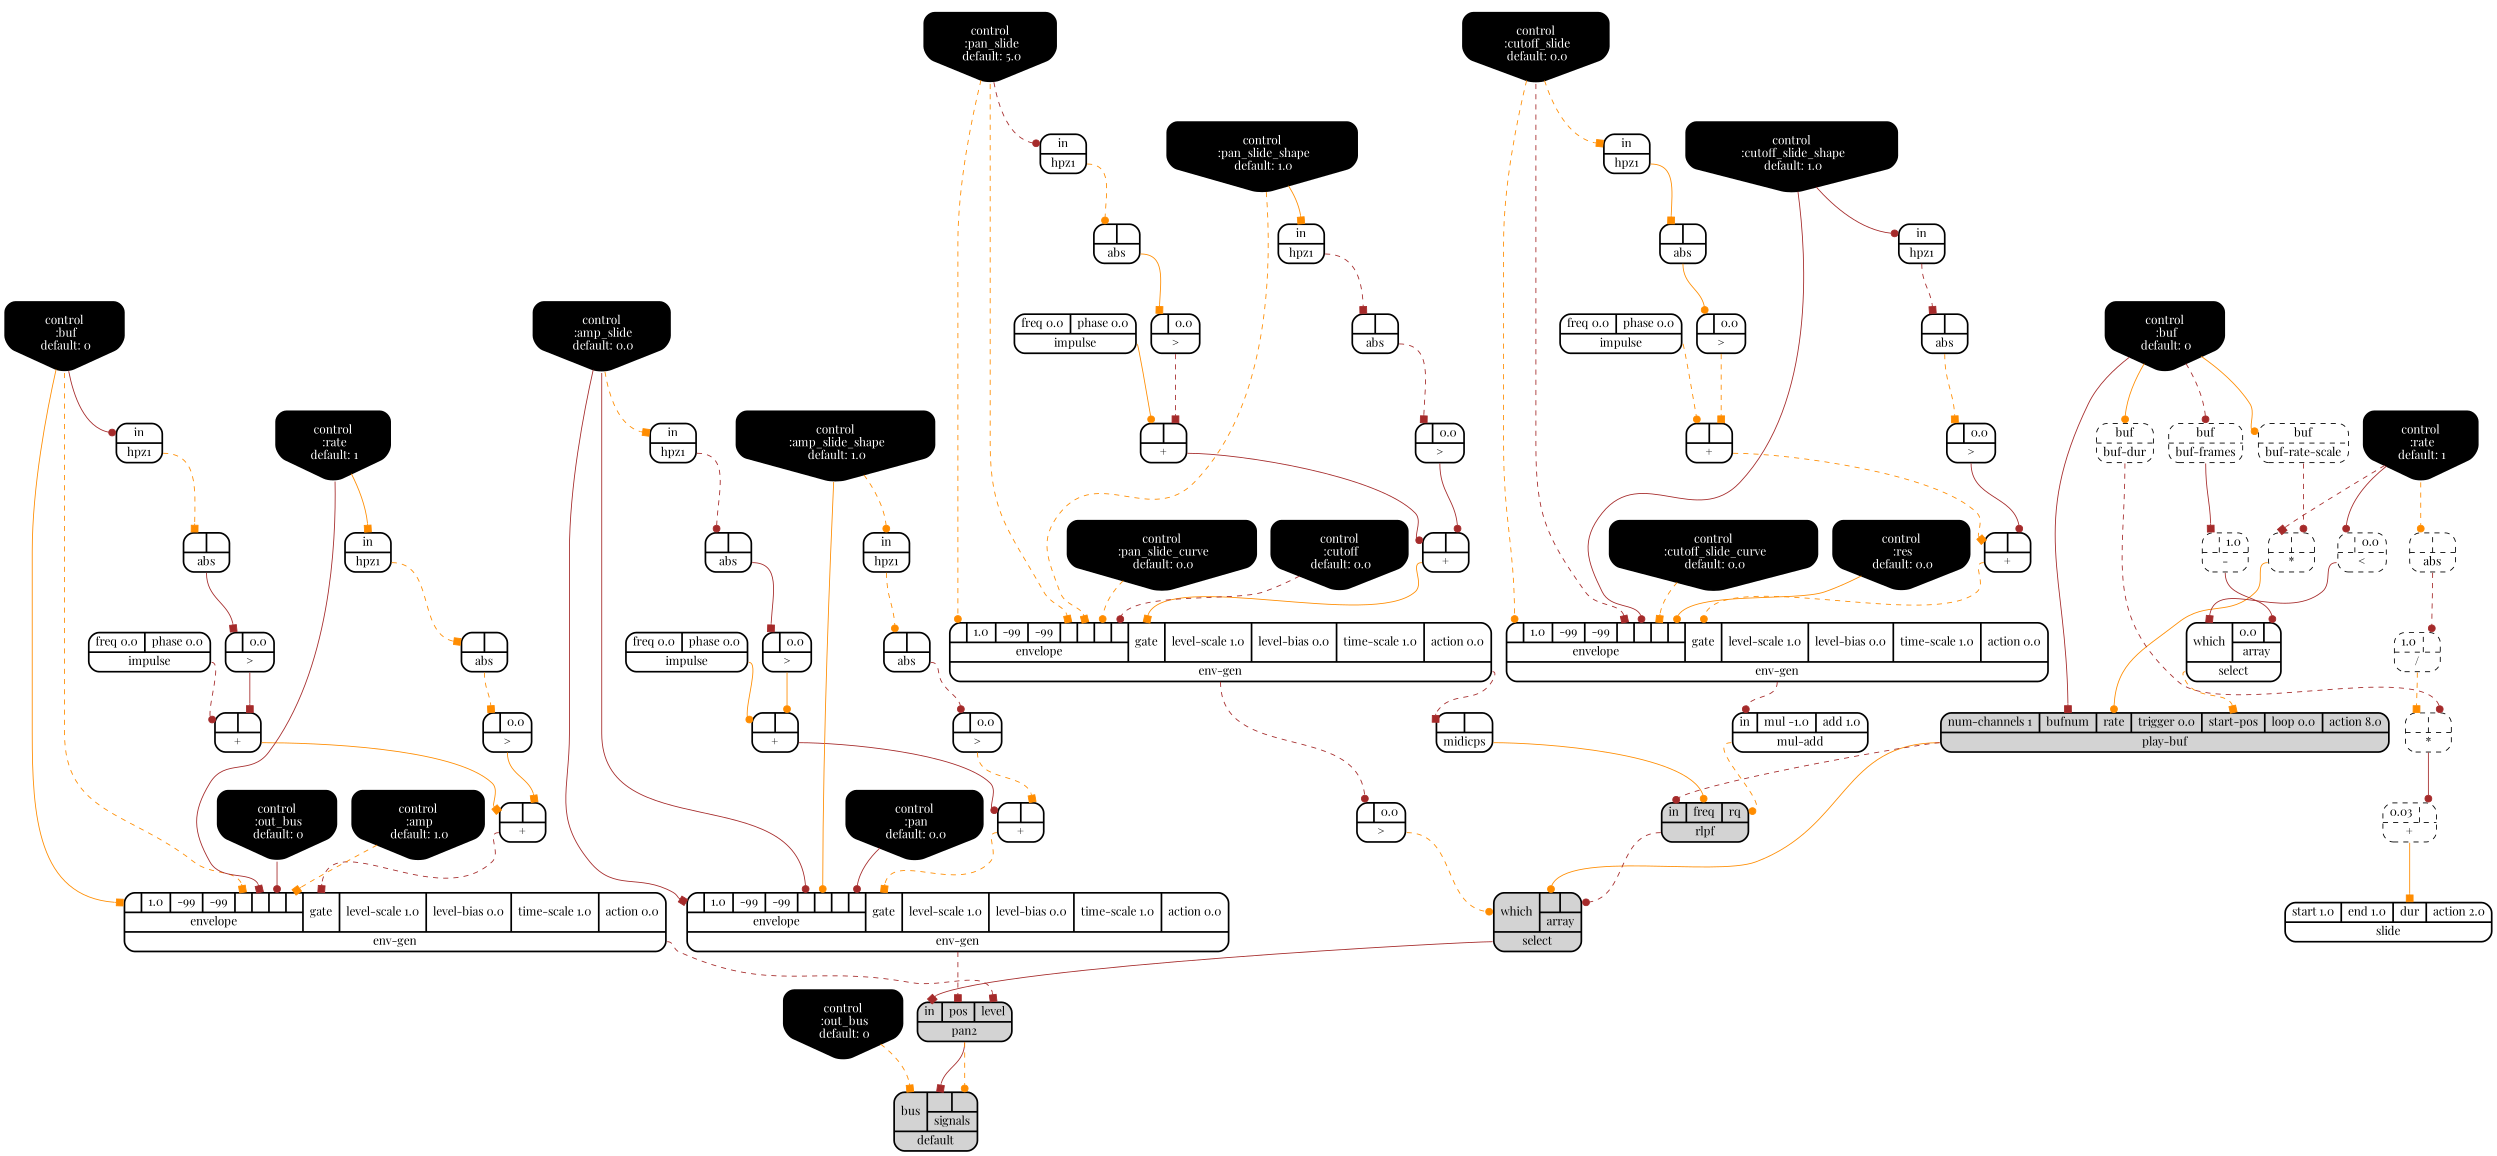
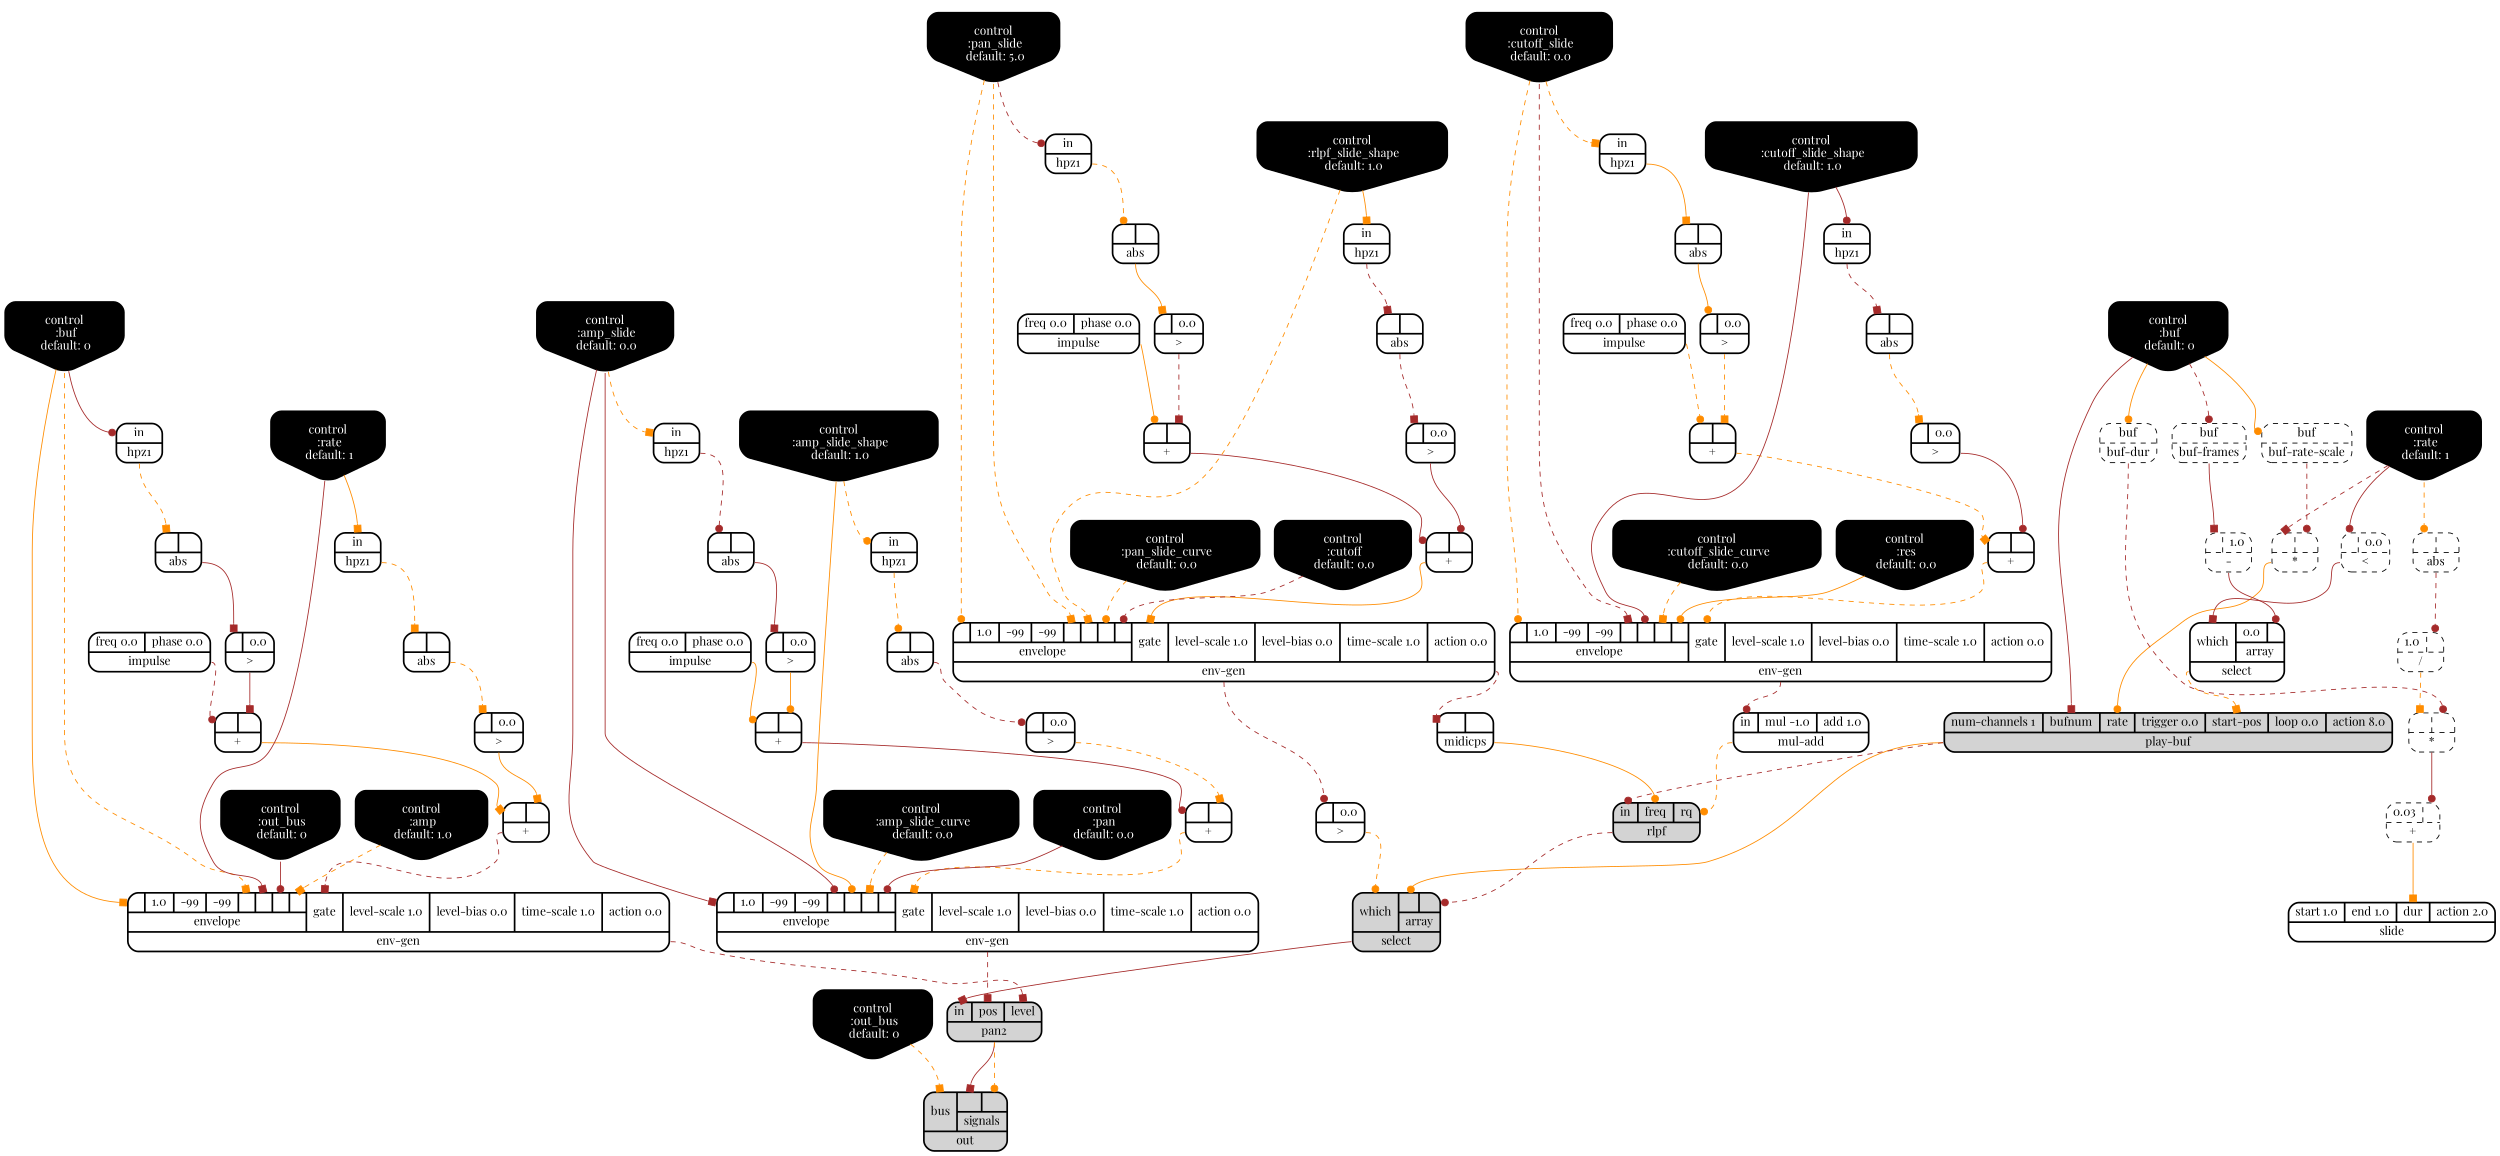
node "control :pan_slide_shape default: 1.0": label "control :pan_slide_shape default: 1.0" -> "control :rlpf_slide_shape default: 1.0"
node "control :amp_slide_curve default: 0.0": added
node "bus": text "default" -> "out"
